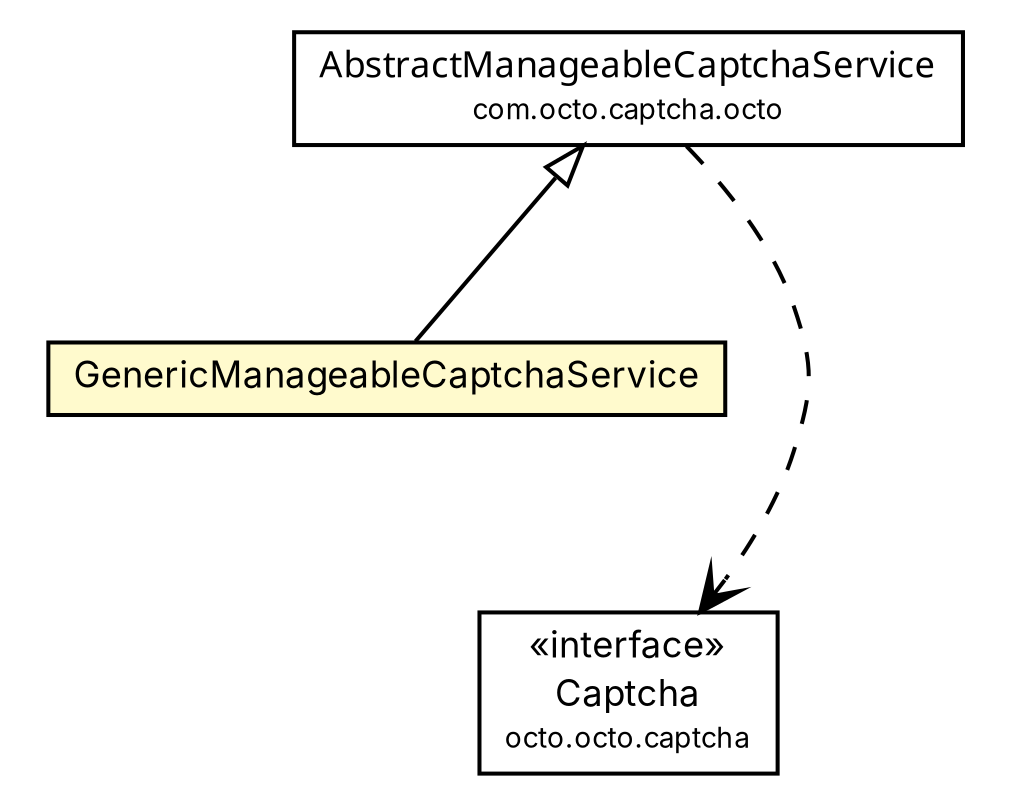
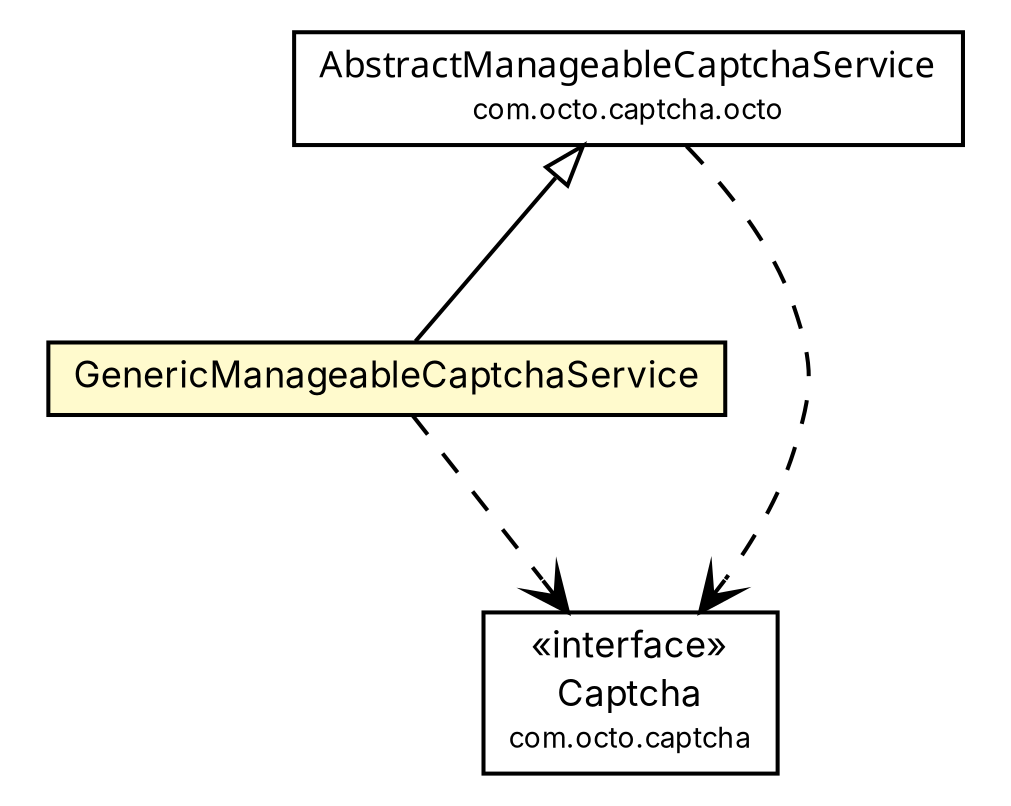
edge "GenericManageableCaptchaService" -> "Captcha": added
node "Captcha": text "octo.octo.captcha" -> "com.octo.captcha"
